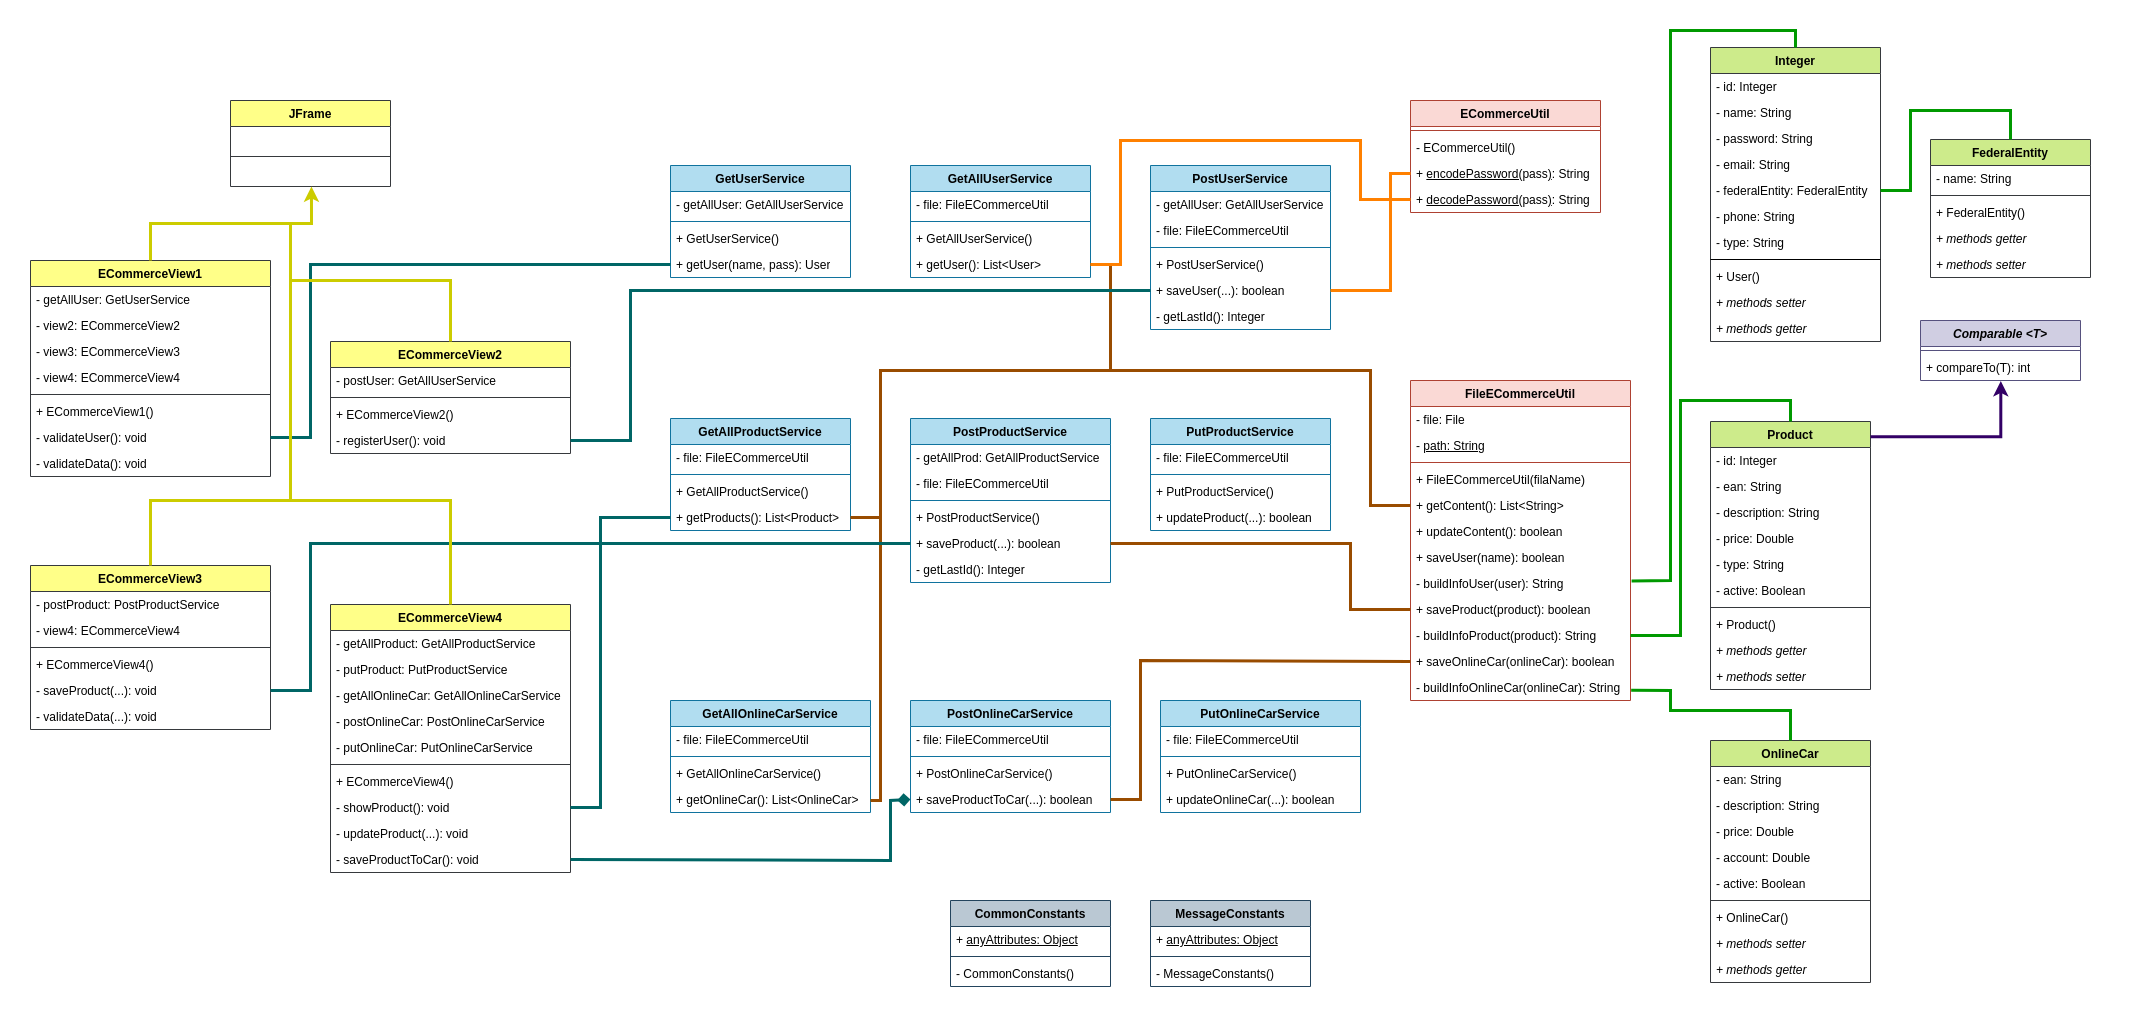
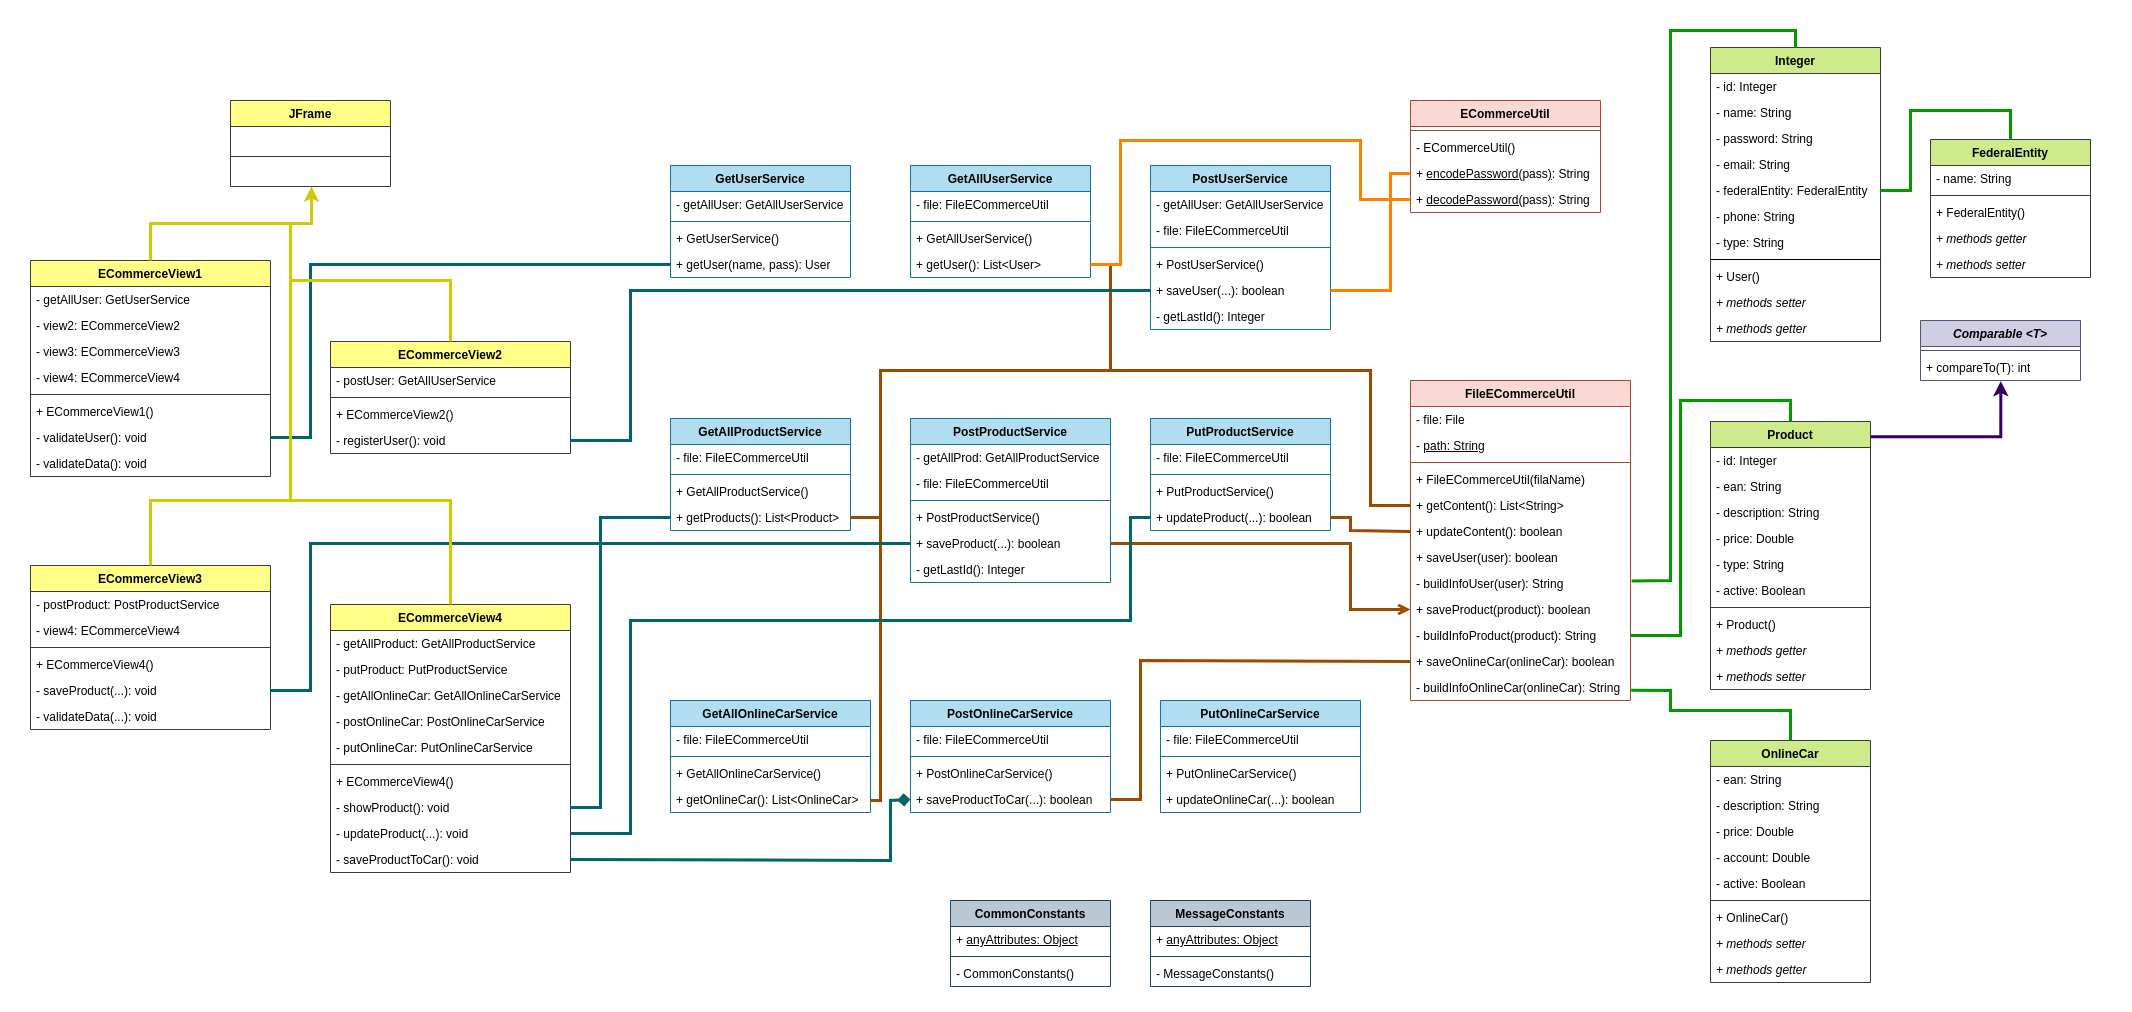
edge "+ updateProduct(...): boolean" -- "+ updateContent(): boolean": added
node "+ saveUser(name): boolean": label "+ saveUser(name): boolean" -> "+ saveUser(user): boolean"
edge "+ saveProduct(...): boolean" -- "+ saveProduct(product): boolean": arrowhead none -> open
edge "+ updateProduct(...): boolean" -- "- updateProduct(...): void": added
